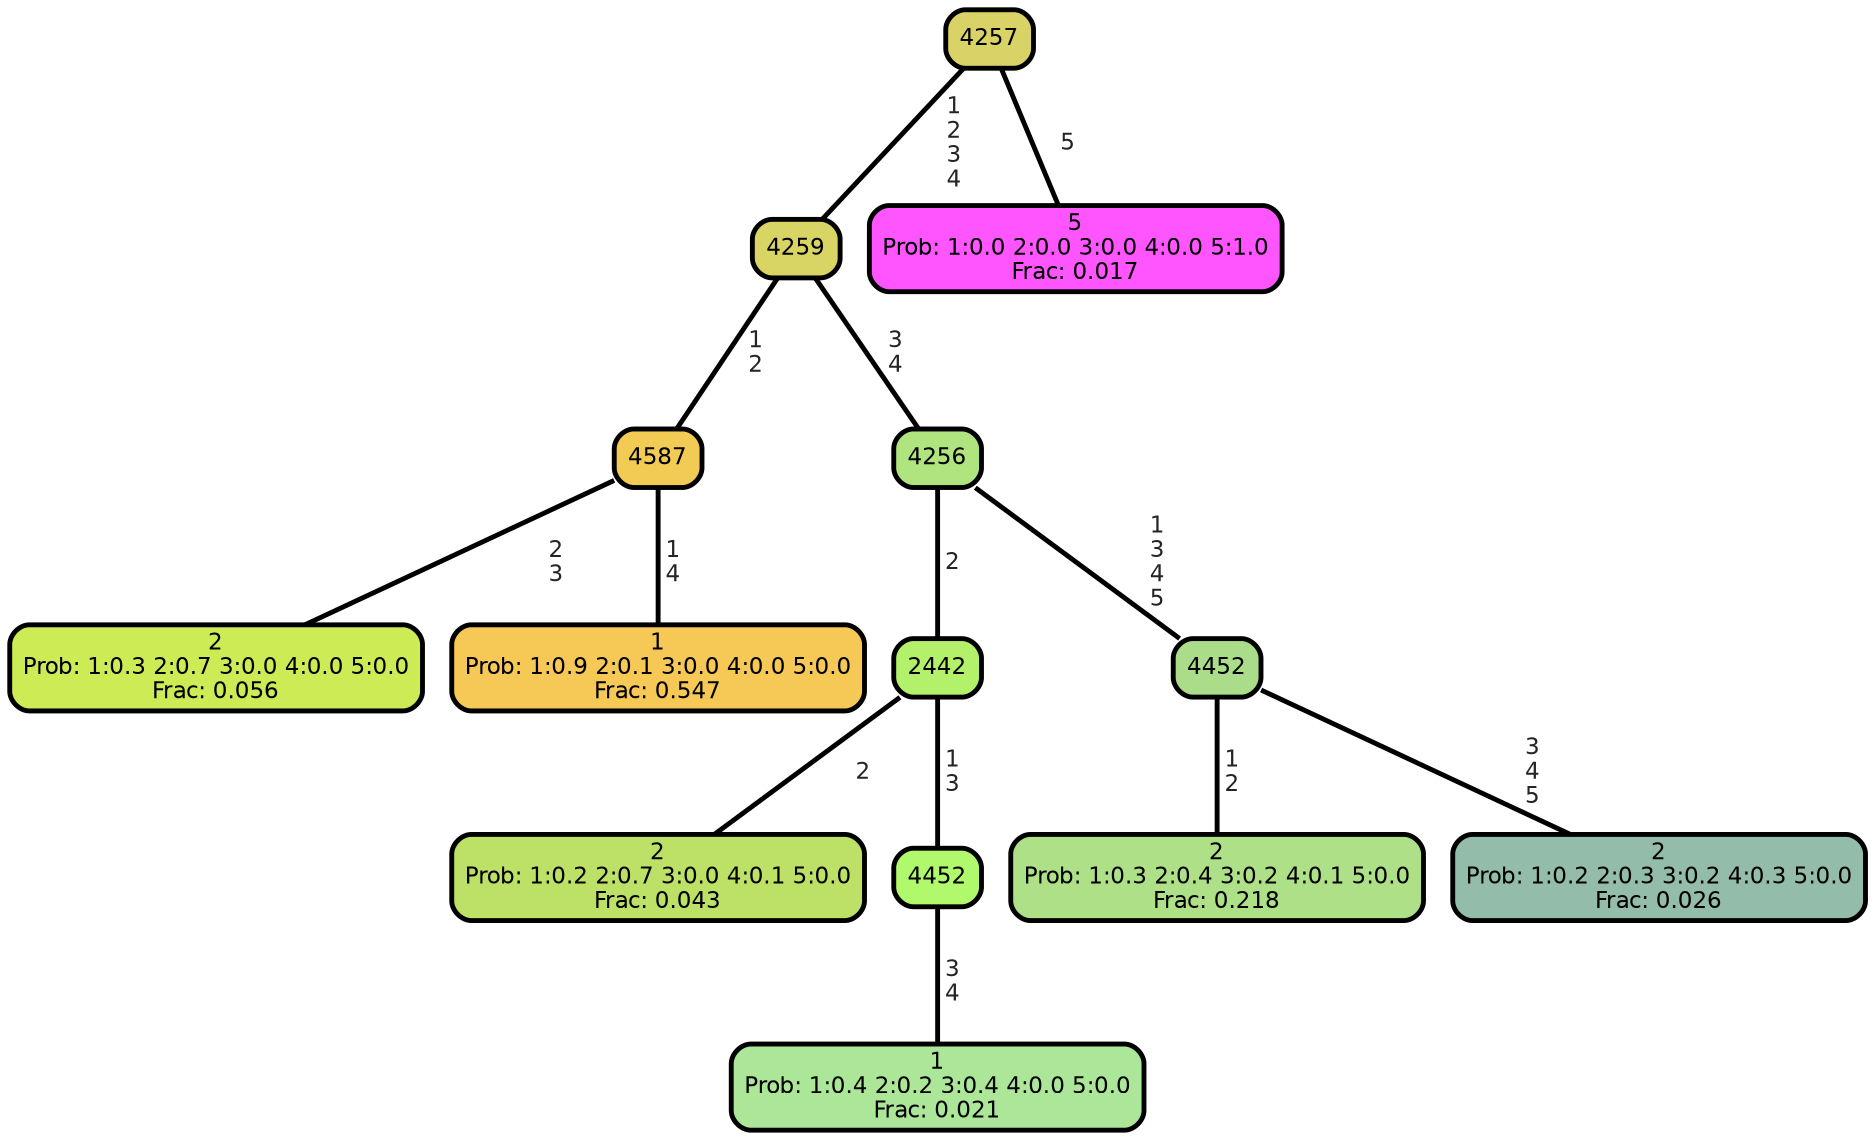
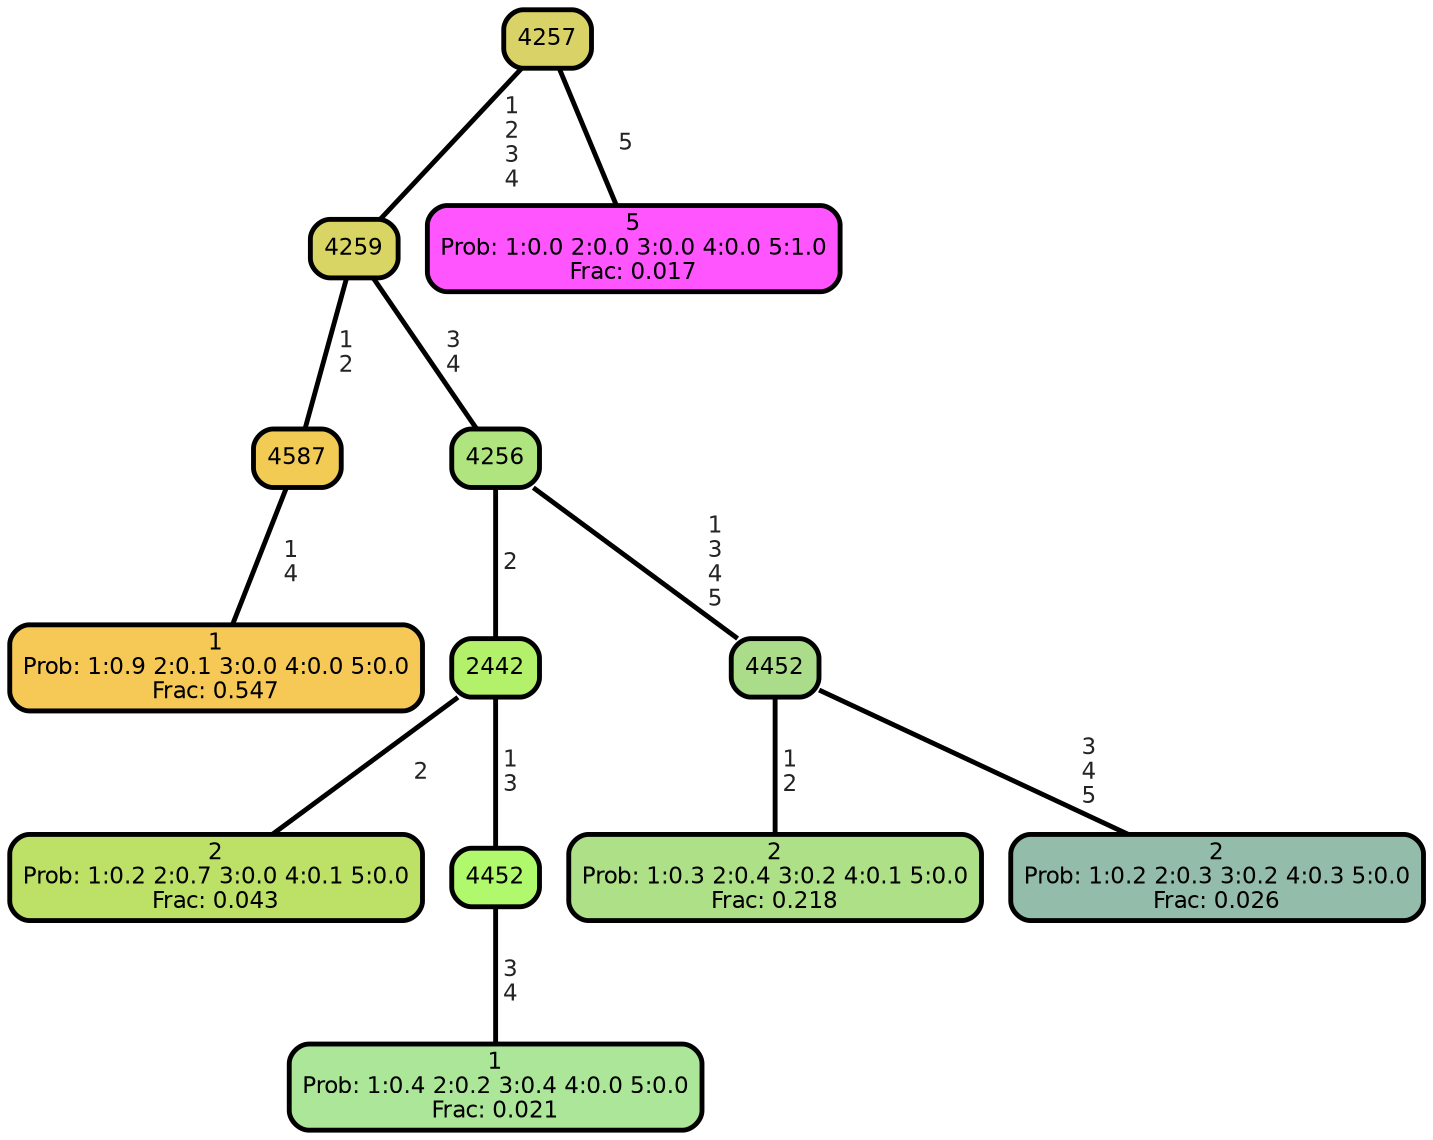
node "2 Prob: 1:0.3 2:0.7 3:0.0 4:0.0 5:0.0 Frac: 0.056": removed
